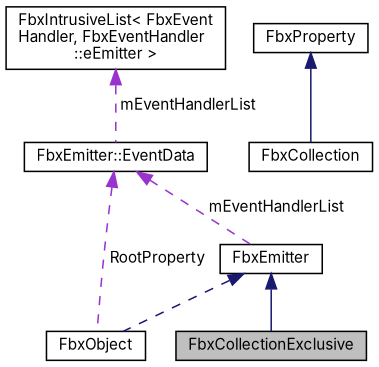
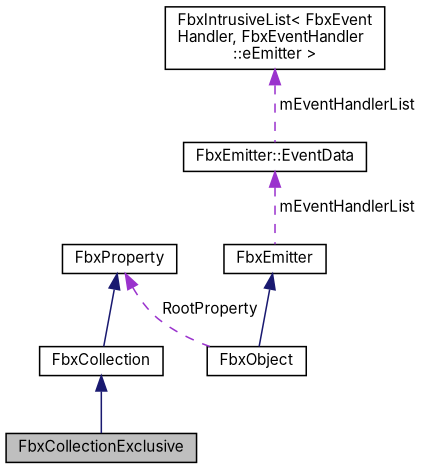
edge "FbxObject" -> "FbxEmitter::EventData": now "FbxObject" -> "FbxProperty"
edge "FbxObject" -> "FbxEmitter": style dashed -> solid
edge "FbxCollectionExclusive" -> "FbxEmitter": now "FbxCollectionExclusive" -> "FbxCollection"
